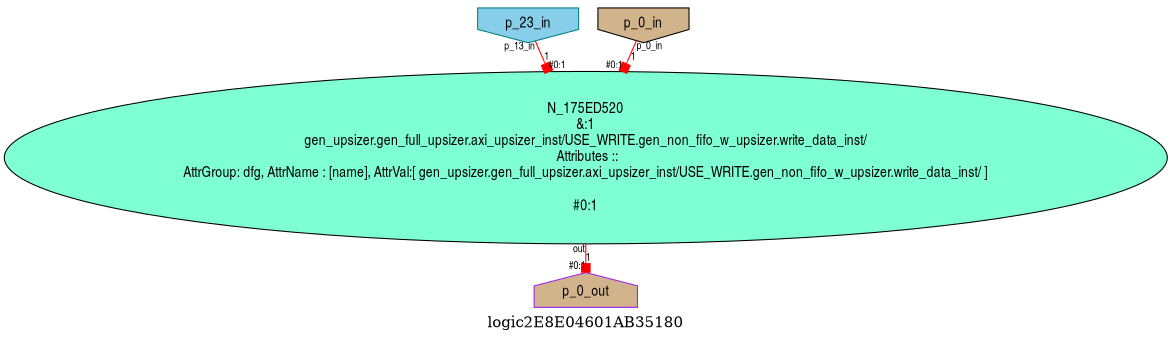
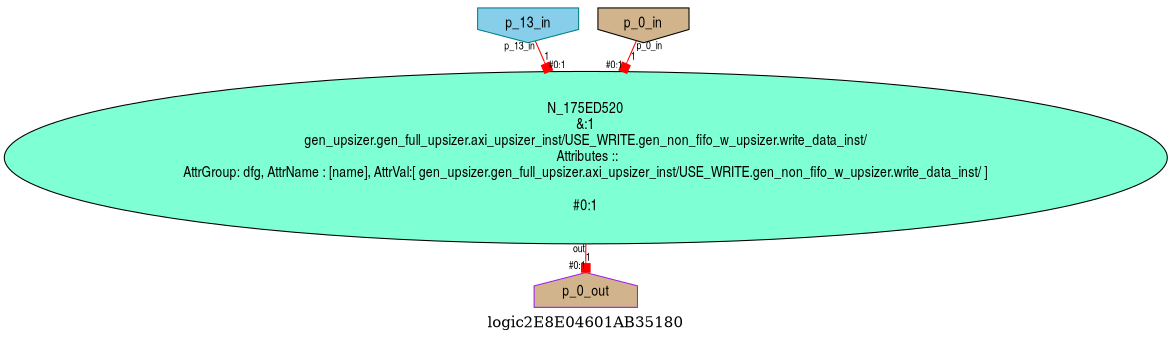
node "p_23_in": label "p_23_in" -> "p_13_in"
